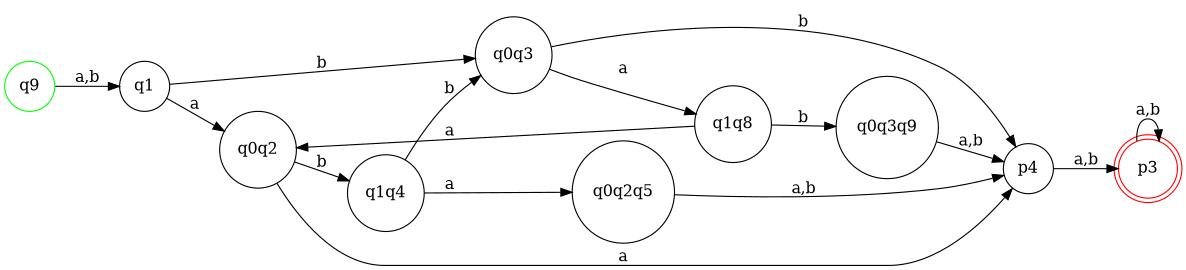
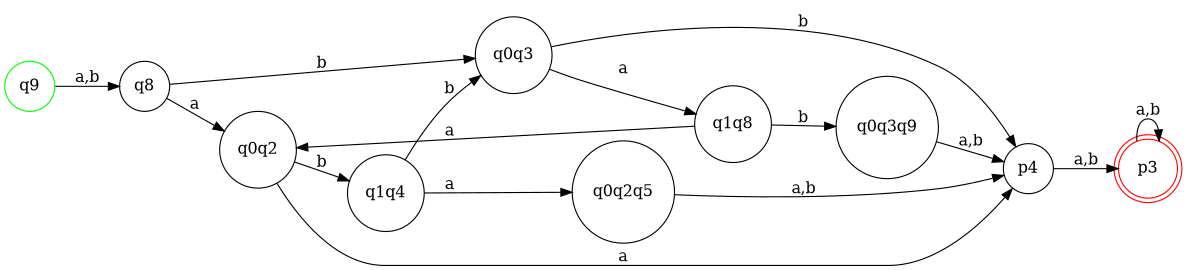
node "q1": label "q1" -> "q8"
